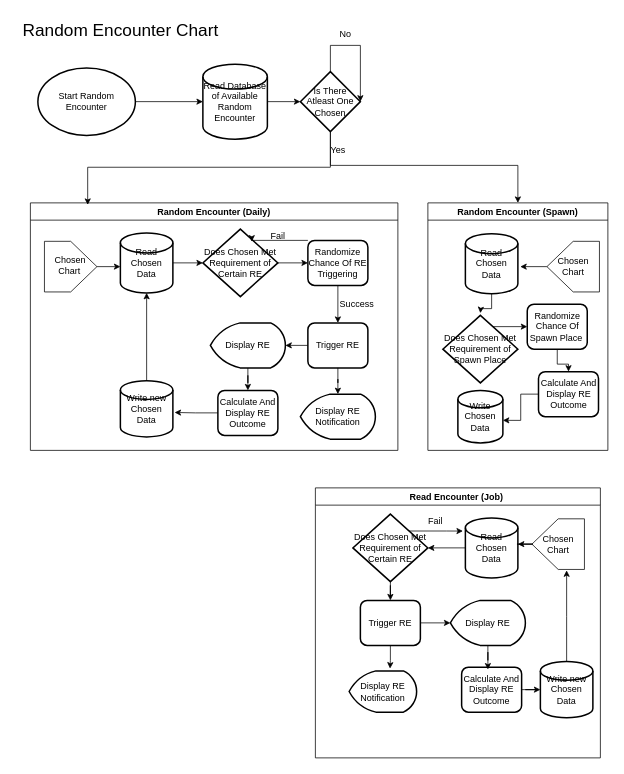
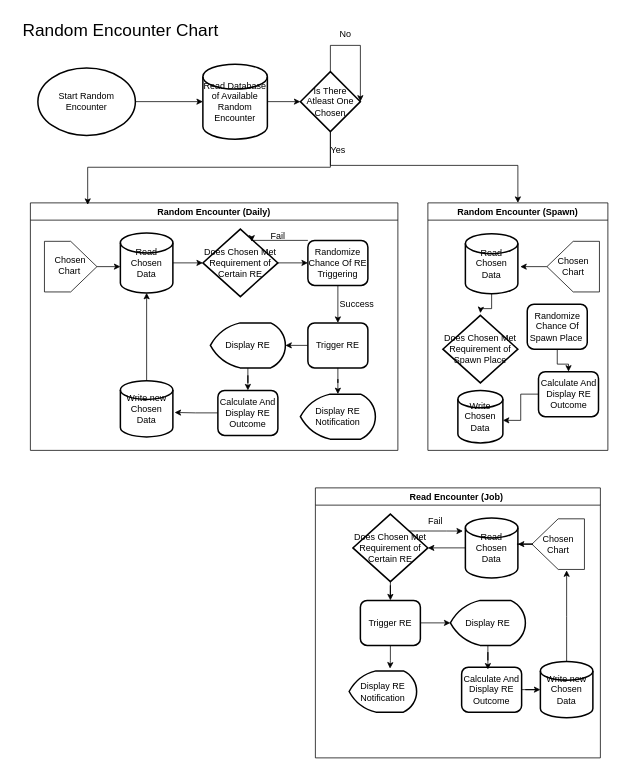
edge "Does Chosen Met Requirement of Spawn Place" -> "Randomize Chance Of Spawn Place": removed
